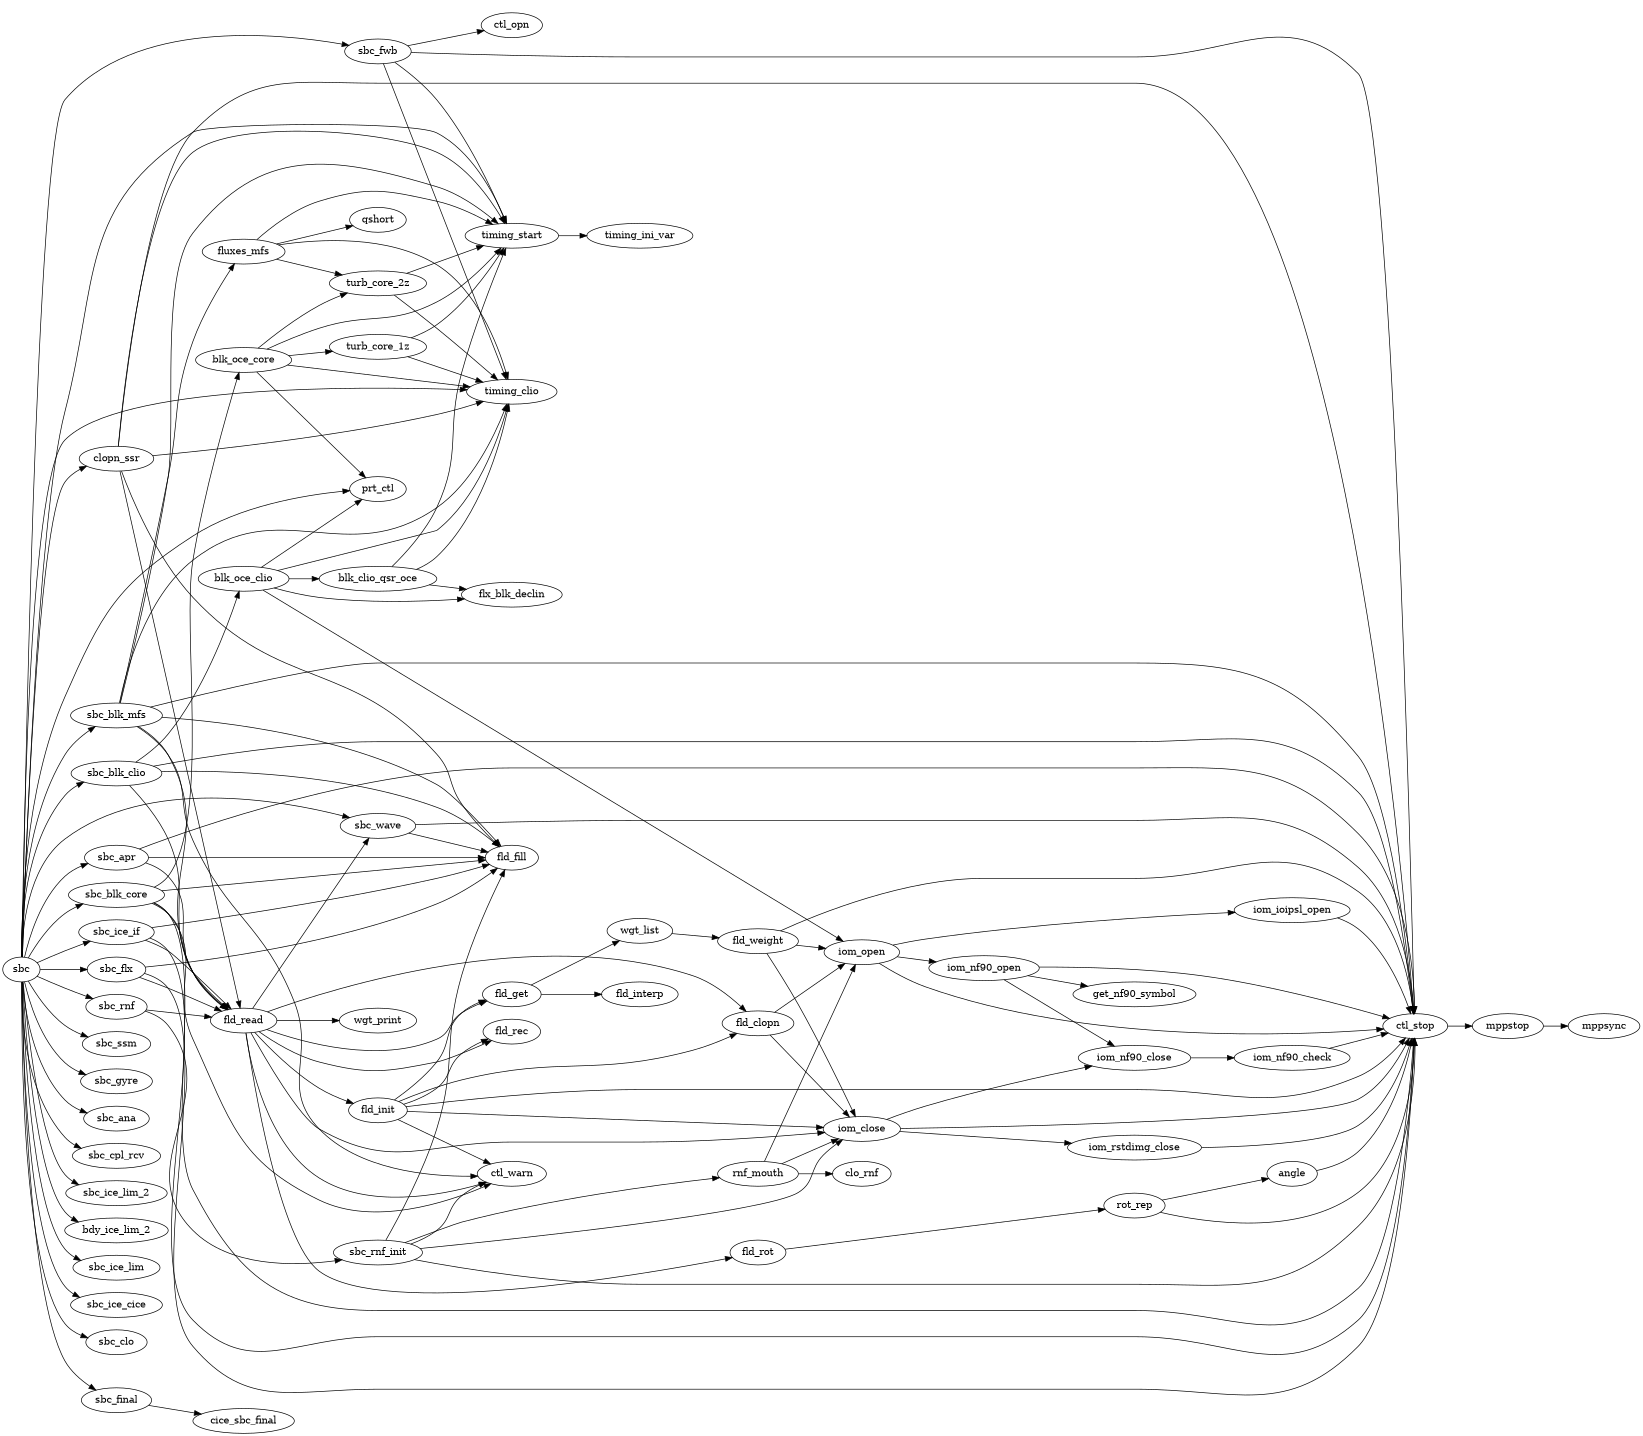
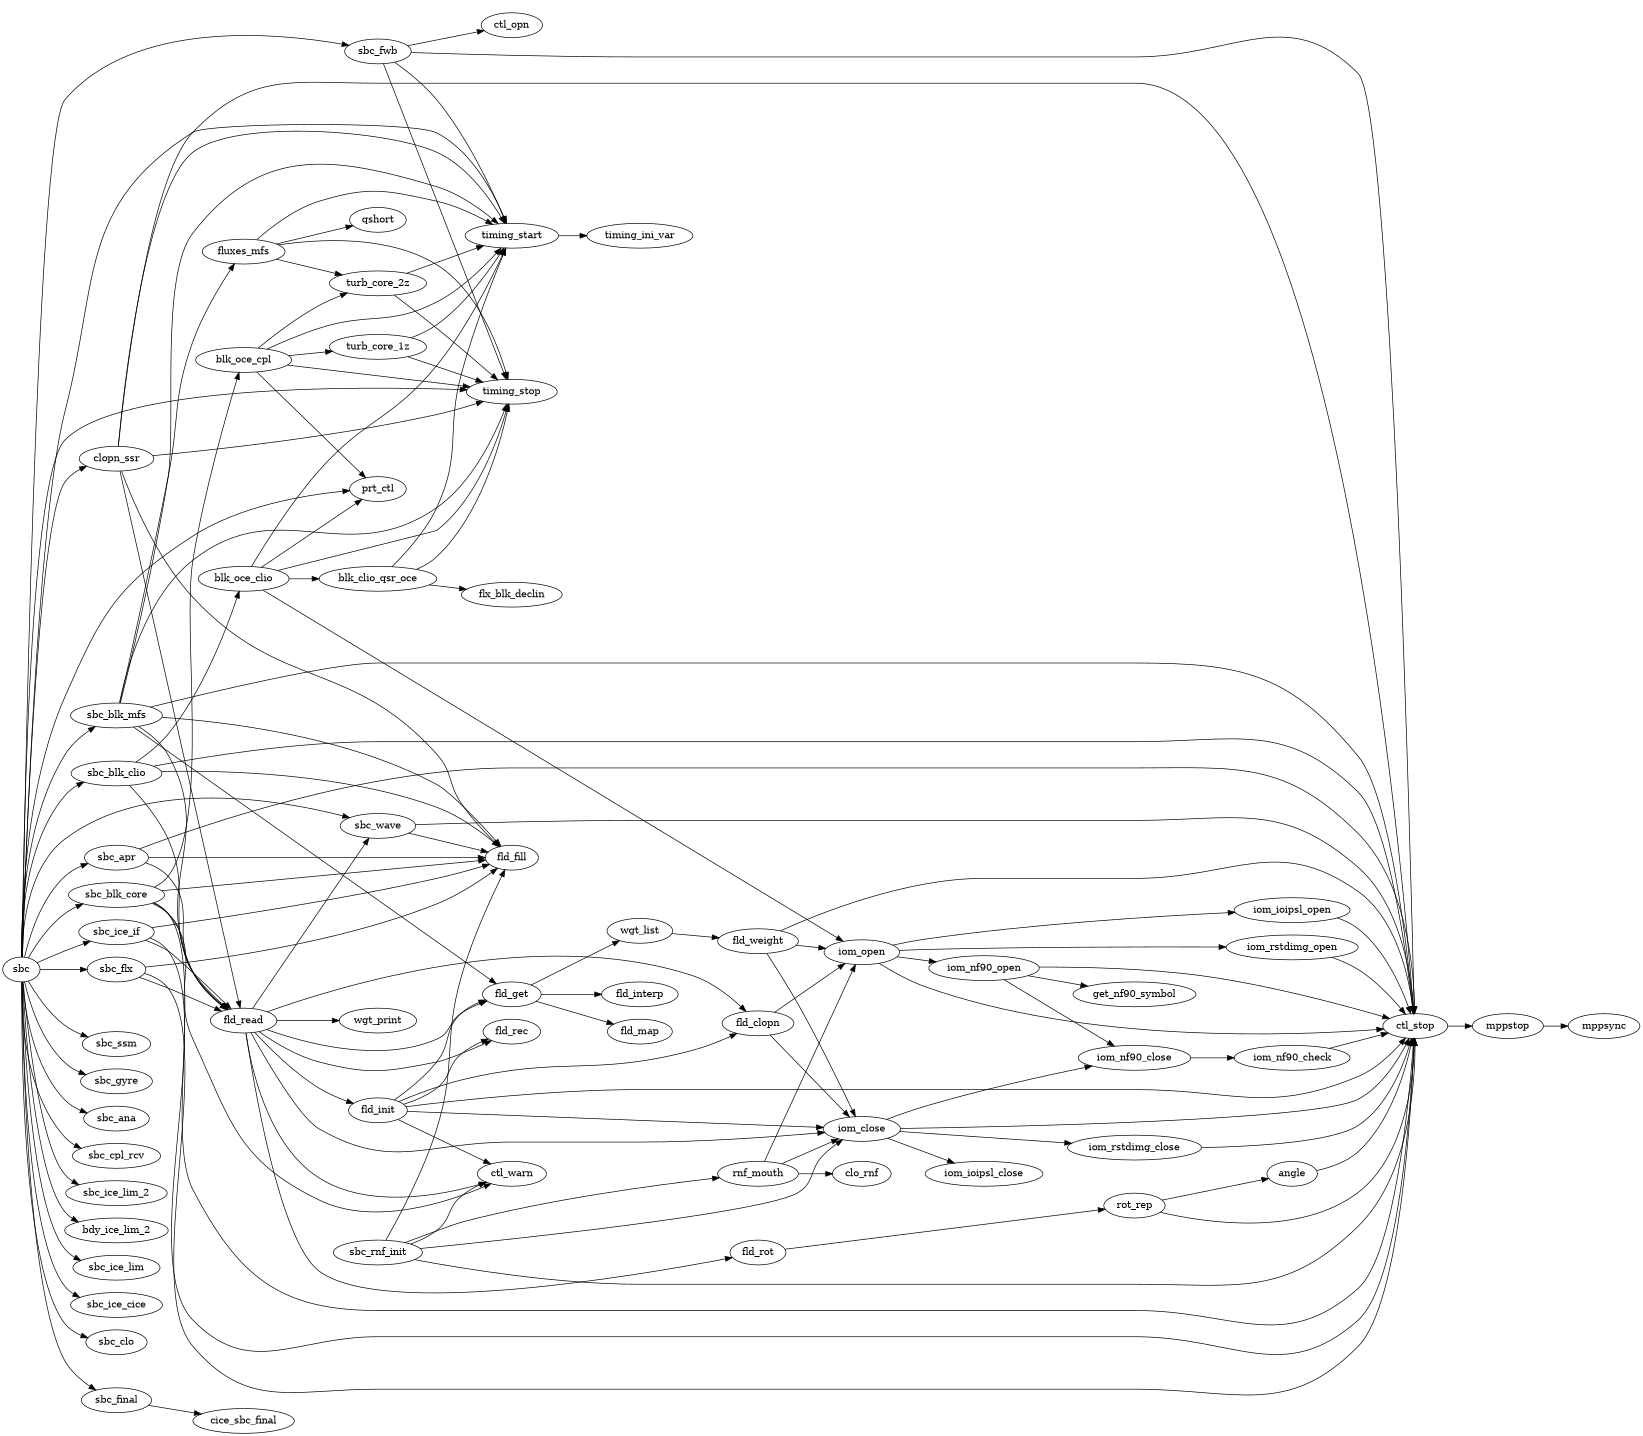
node "blk_oce_core": label "blk_oce_core" -> "blk_oce_cpl"
node "timing_clio": label "timing_clio" -> "timing_stop"
edge "blk_oce_clio" -> "flx_blk_declin": now "blk_oce_clio" -> "timing_start"
node "iom_rstdimg_open": added
edge "sbc_blk_mfs" -> "ctl_warn": now "sbc_blk_mfs" -> "fld_get"
node "sbc_rnf": removed
node "fld_map": added
node "iom_ioipsl_close": added
